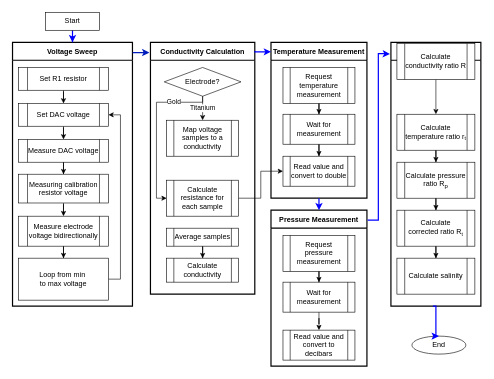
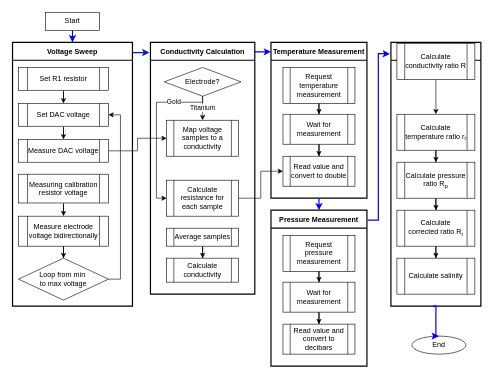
edge "Measure DAC voltage" -> "Measuring calibration resistor voltage": now "Measure DAC voltage" -> "Map voltage samples to a conductivity"
node "Loop from min to max voltage": shape rectangle -> diamond
node "Read value and convert to decibars": moved (319, 345) -> (319, 339)
